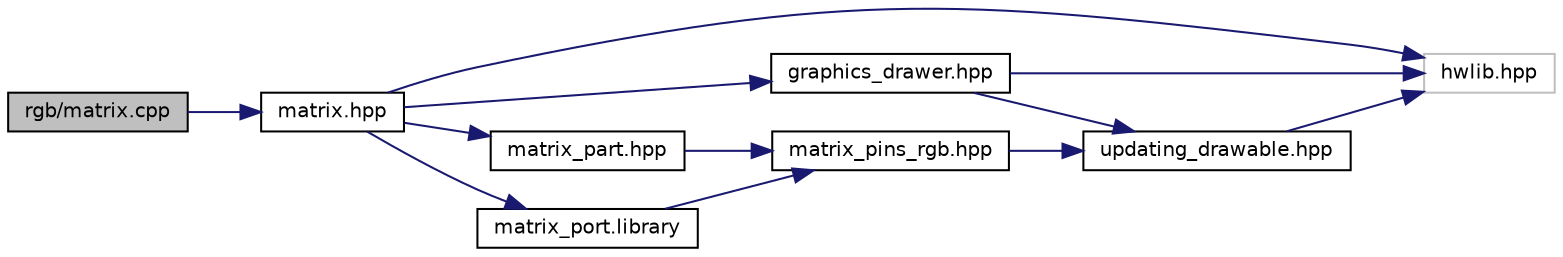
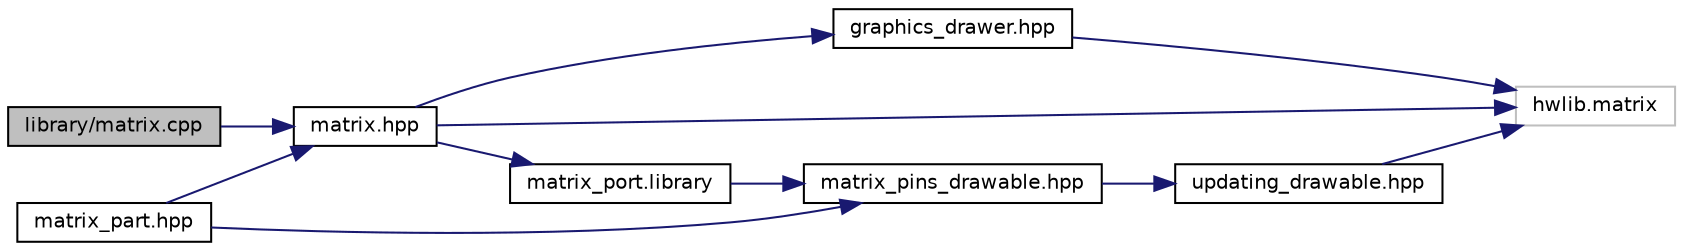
node "hwlib.hpp": label "hwlib.hpp" -> "hwlib.matrix"
edge "graphics_drawer.hpp" -> "updating_drawable.hpp": removed
node "rgb/matrix.cpp": label "rgb/matrix.cpp" -> "library/matrix.cpp"
edge "matrix.hpp" -> "matrix_part.hpp": reversed
node "matrix_pins_rgb.hpp": label "matrix_pins_rgb.hpp" -> "matrix_pins_drawable.hpp"
